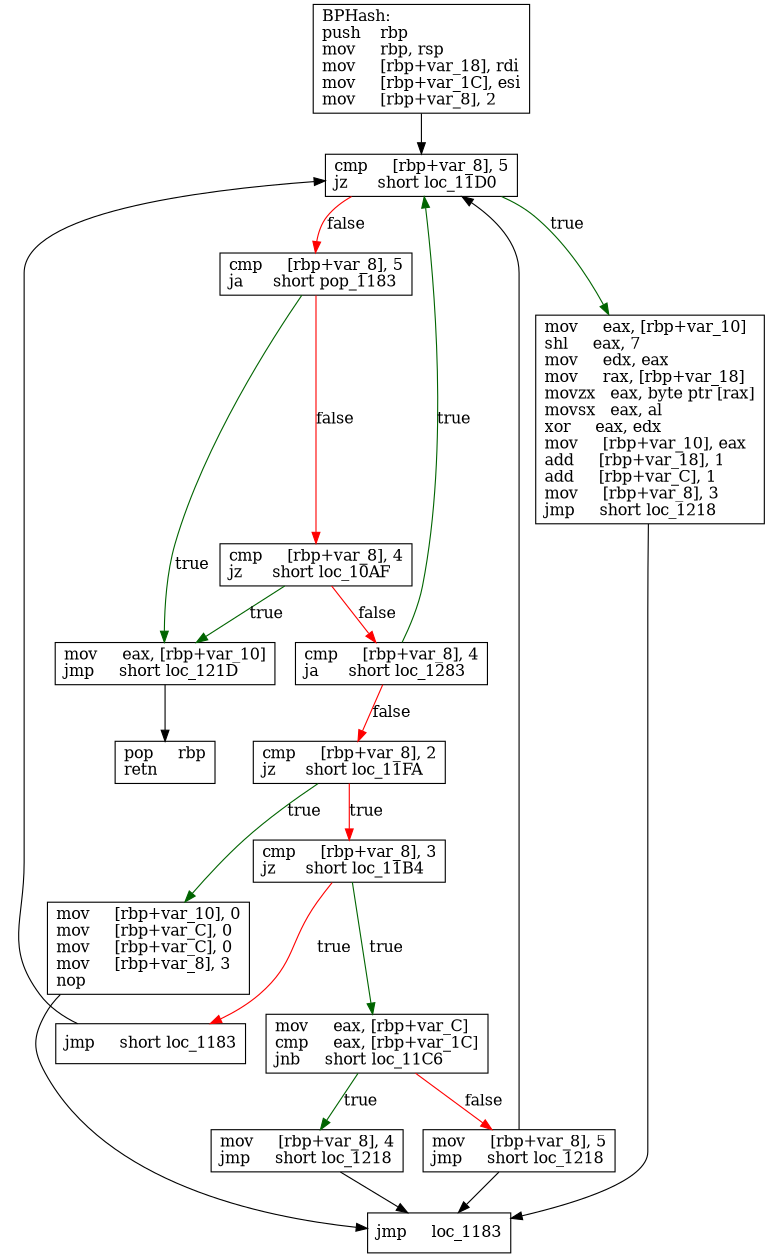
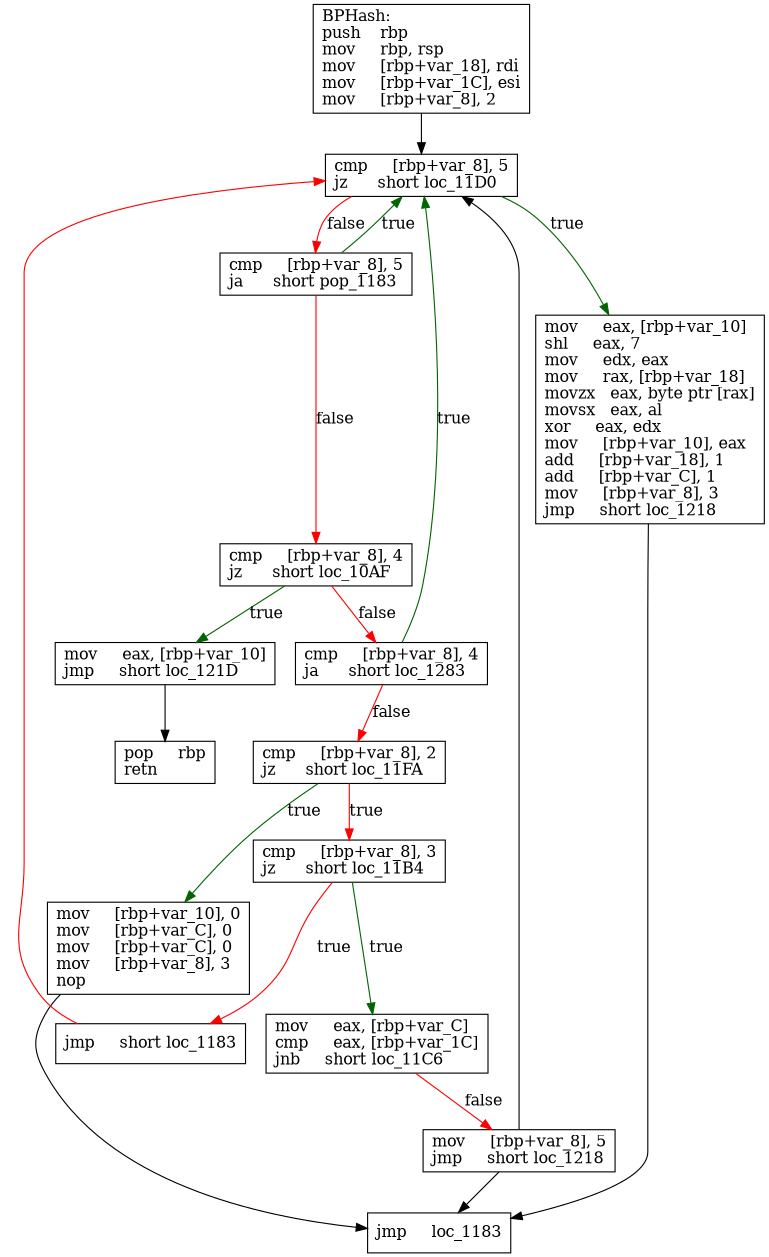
edge "cmp     [rbp+var_8], 5 ja      short pop_1183" -> "mov     eax, [rbp+var_10] jmp     short loc_121D": now "cmp     [rbp+var_8], 5 ja      short pop_1183" -> "cmp     [rbp+var_8], 5 jz      short loc_11D0"
edge "jmp     short loc_1183" -> "cmp     [rbp+var_8], 5 jz      short loc_11D0": color black -> red
node "mov     [rbp+var_8], 4 jmp     short loc_1218": removed
